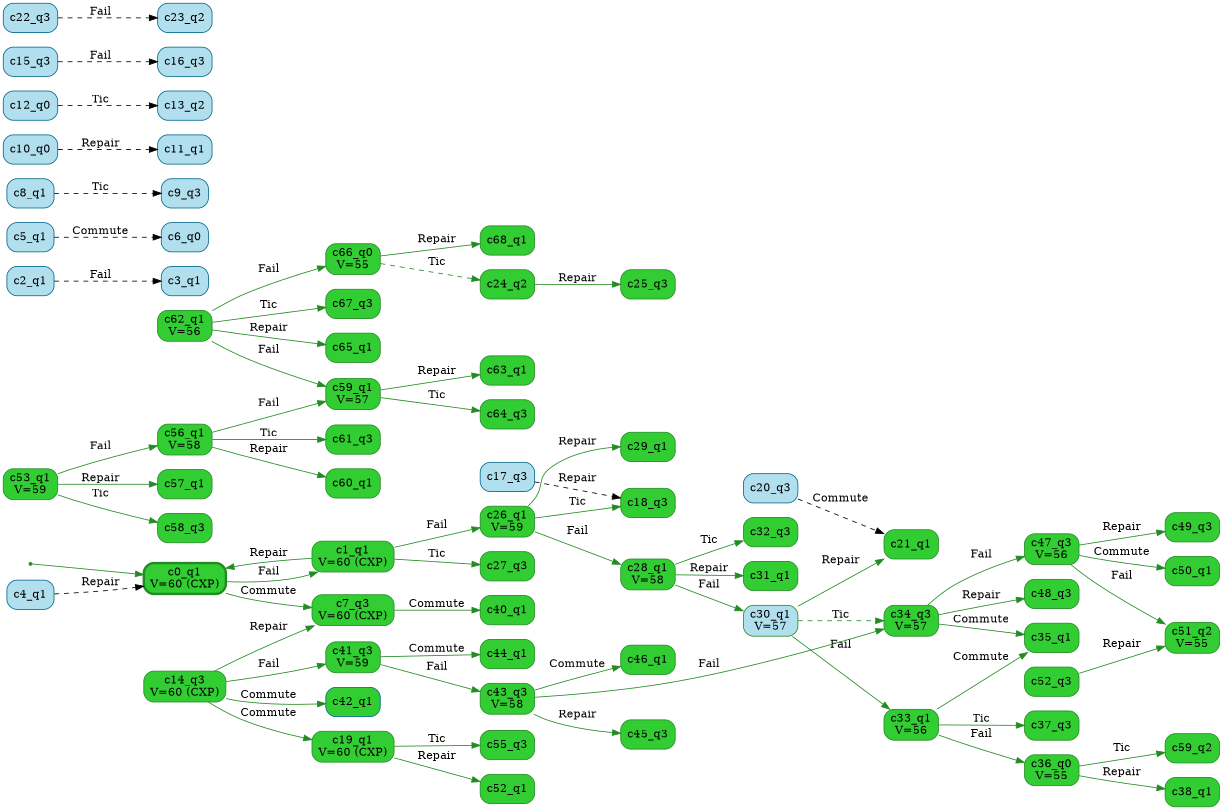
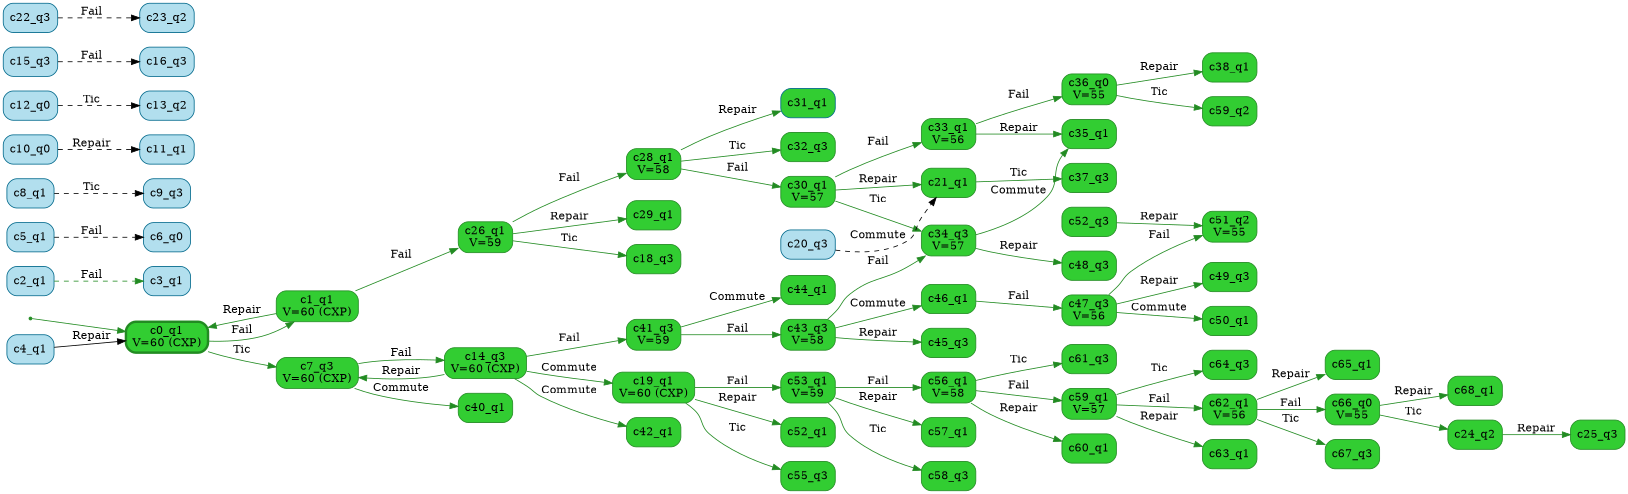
edge "c5_q1" -> "c6_q0": label "Commute" -> "Fail"
edge "c66_q0 V=55" -> "c24_q2": style dashed -> solid
edge "c2_q1" -> "c3_q1": color black -> forestgreen
edge "c7_q3 V=60 (CXP)" -> "c14_q3 V=60 (CXP)": added, label "Fail"
edge "c62_q1 V=56" -> "c59_q1 V=57": reversed
edge "c19_q1 V=60 (CXP)" -> "c53_q1 V=59": added, label "Fail"
node "c17_q3": removed
node "c27_q3": removed
node "c31_q1": color forestgreen -> deepskyblue4
edge "c34_q3 V=57" -> "c47_q3 V=56": now "c46_q1" -> "c47_q3 V=56"
edge "c0_q1 V=60 (CXP)" -> "c7_q3 V=60 (CXP)": label "Commute" -> "Tic"
edge "c4_q1" -> "c0_q1 V=60 (CXP)": style dashed -> solid
node "c30_q1 V=57": fillcolor lightblue2 -> limegreen
edge "c30_q1 V=57" -> "c34_q3 V=57": style dashed -> solid
edge "c33_q1 V=56" -> "c35_q1": label "Commute" -> "Repair"
node "c42_q1": color deepskyblue4 -> forestgreen
edge "c33_q1 V=56" -> "c37_q3": now "c21_q1" -> "c37_q3"
